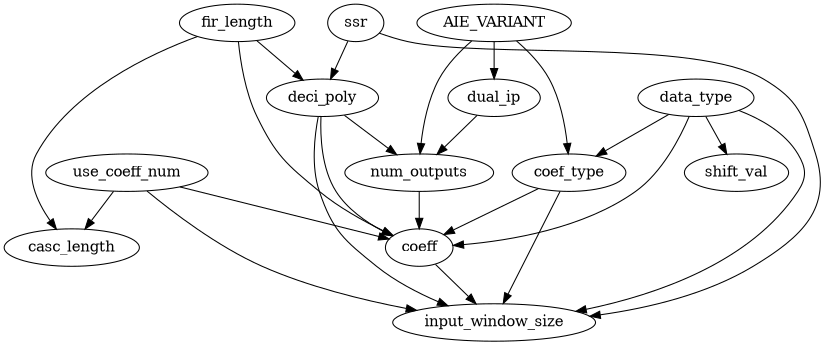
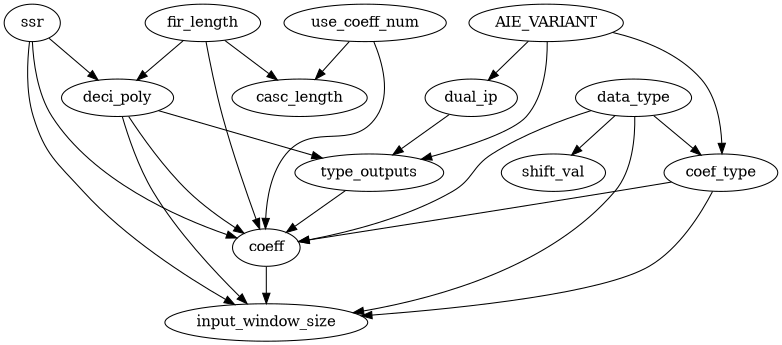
edge "ssr" -> "coeff": added
node "num_outputs": label "num_outputs" -> "type_outputs"
edge "use_coeff_num" -> "input_window_size": removed
